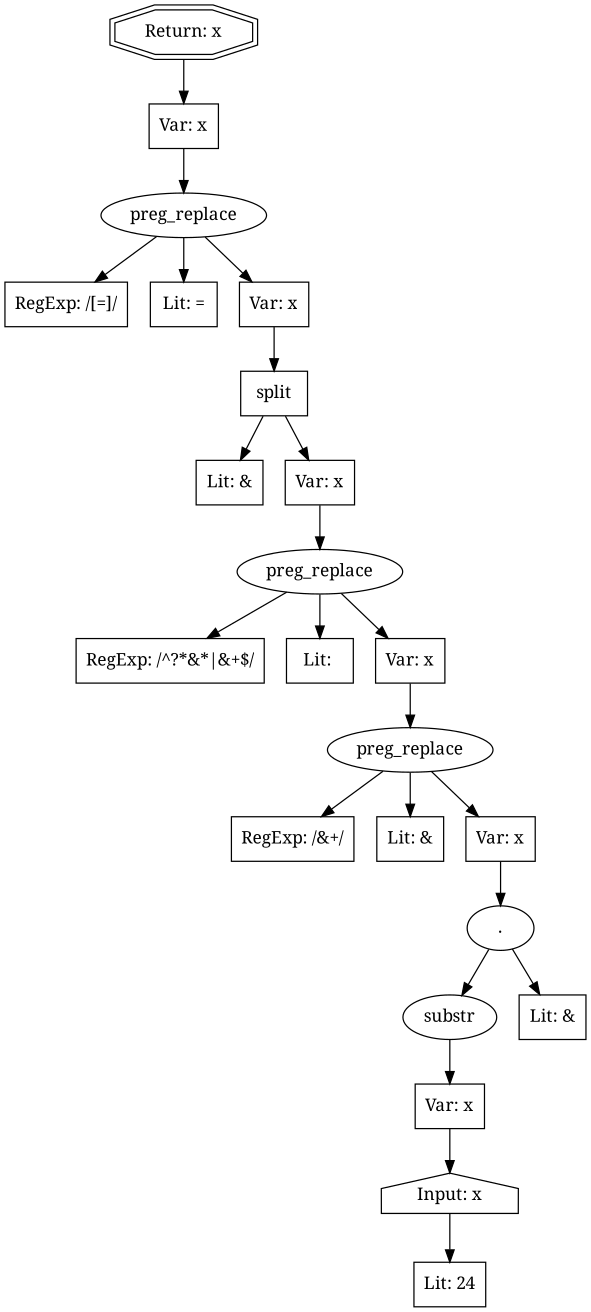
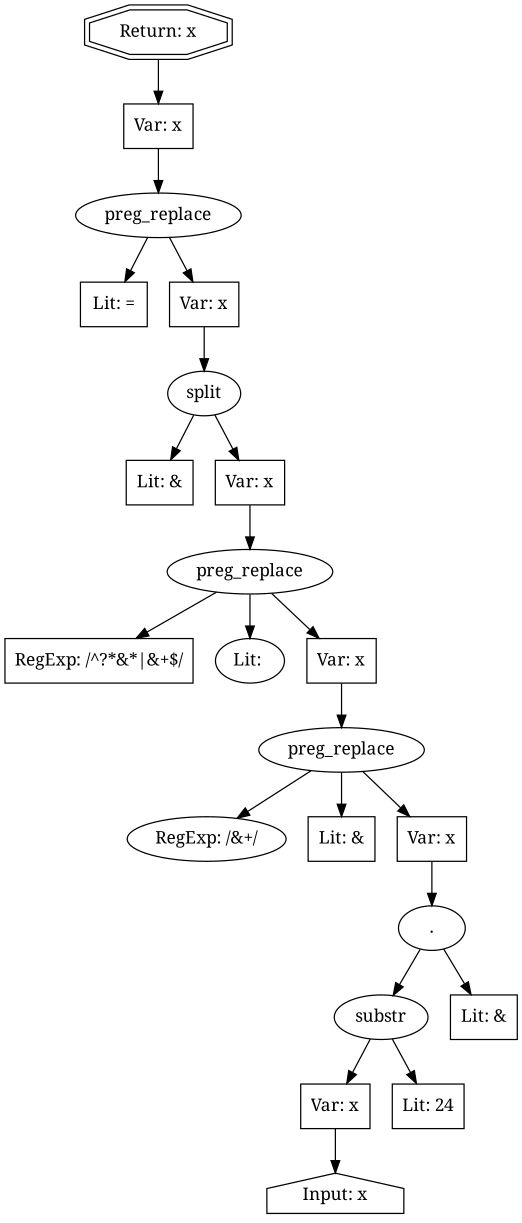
node "RegExp: /[=]/": removed
node "split": shape box -> ellipse
node "Lit:": shape box -> ellipse
node "RegExp: /&+/": shape box -> ellipse
edge "Input: x" -> "Lit: 24": now "substr" -> "Lit: 24"
